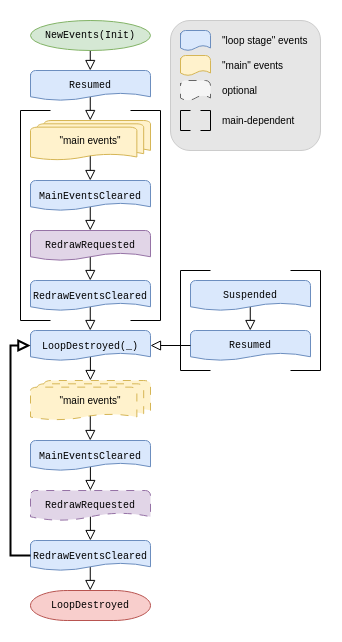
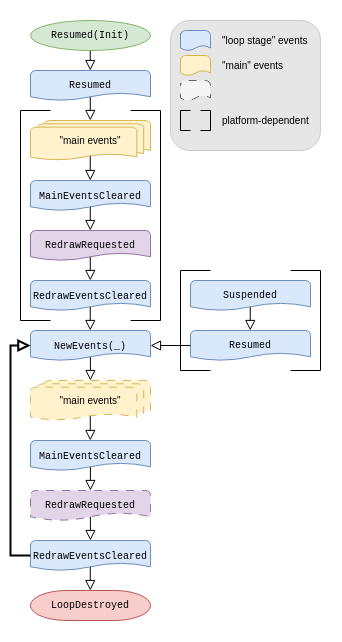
node "NewEvents(Init)": label "NewEvents(Init)" -> "Resumed(Init)"
node "optional": removed
node "main-dependent": label "main-dependent" -> "platform-dependent"
node "LoopDestroyed(_)": label "LoopDestroyed(_)" -> "NewEvents(_)"
